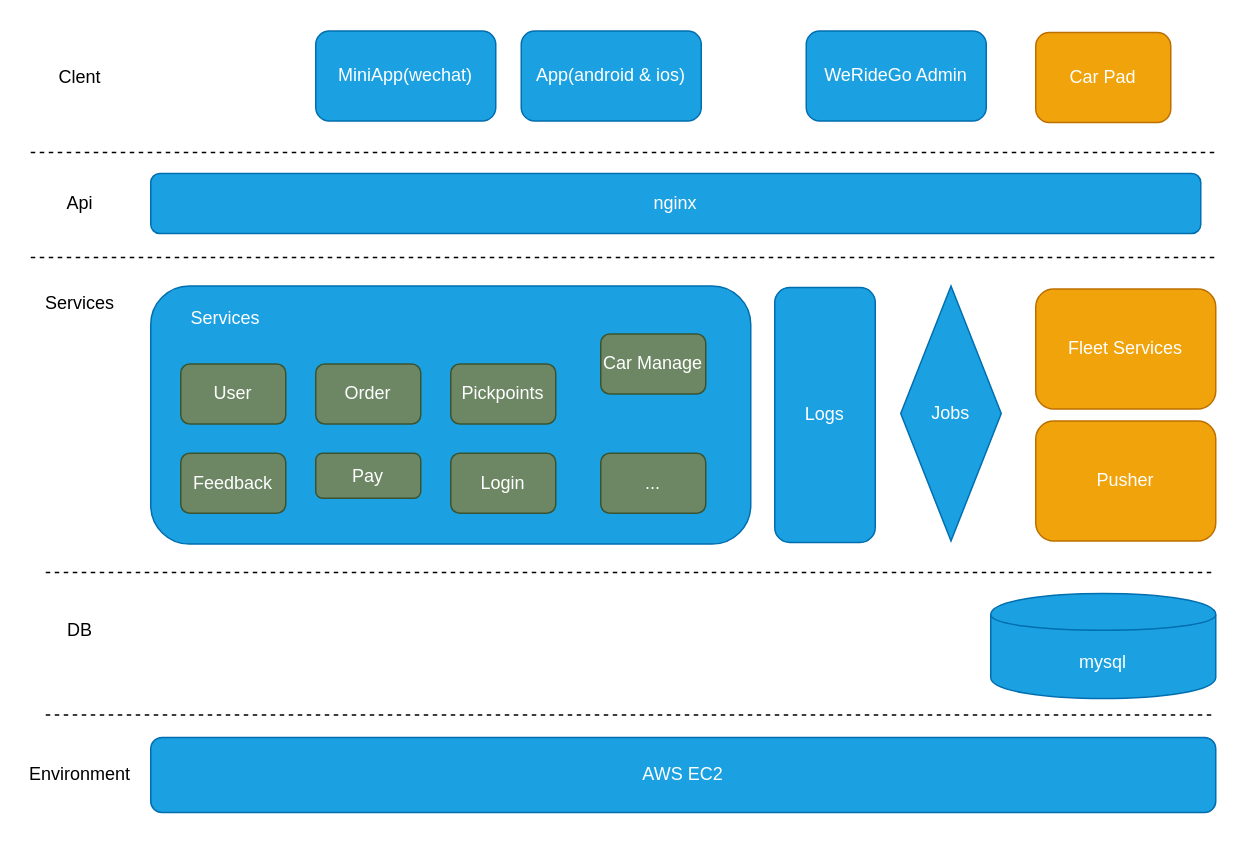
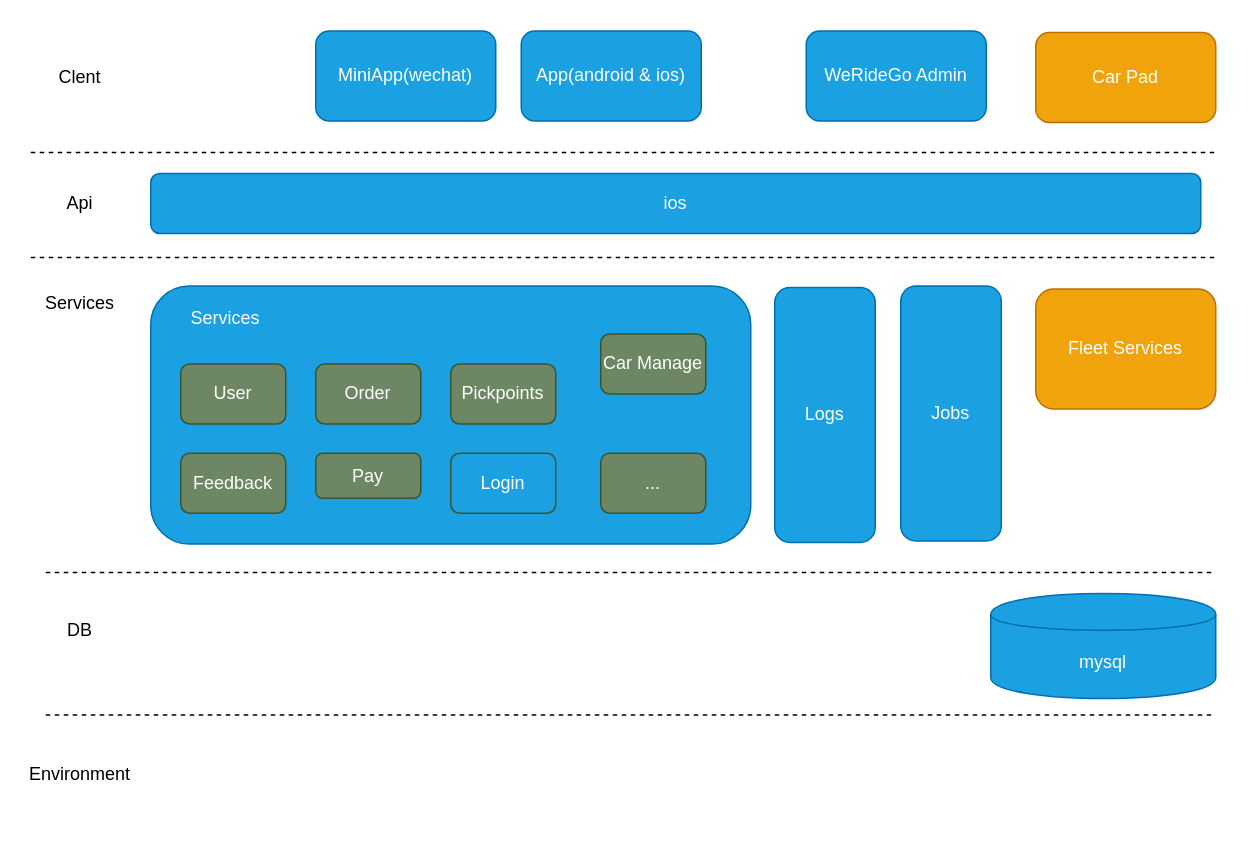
node "Car Pad": size 135x90 -> 180x90
node "nginx": label "nginx" -> "ios"
node "Jobs": shape diamond -> rounded rectangle
node "Pusher": removed
node "Login": fillcolor #6d8764 -> #1ba1e2
node "AWS EC2": removed
